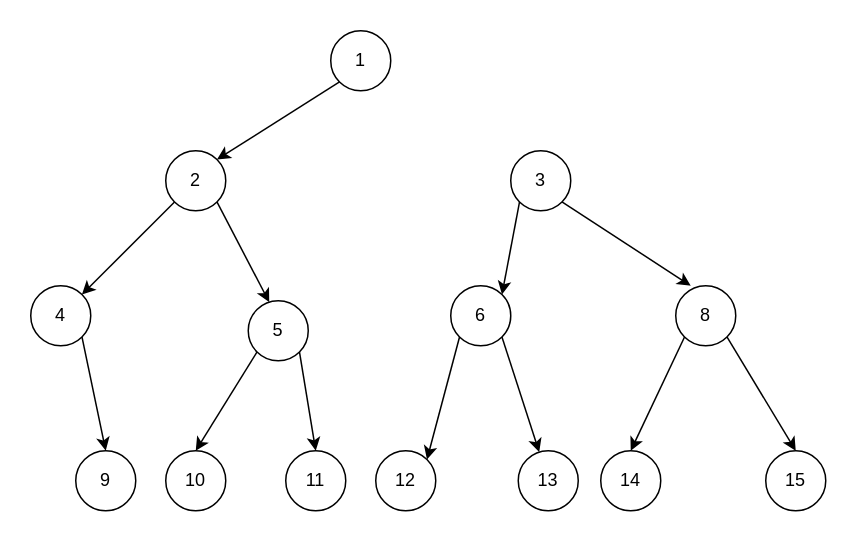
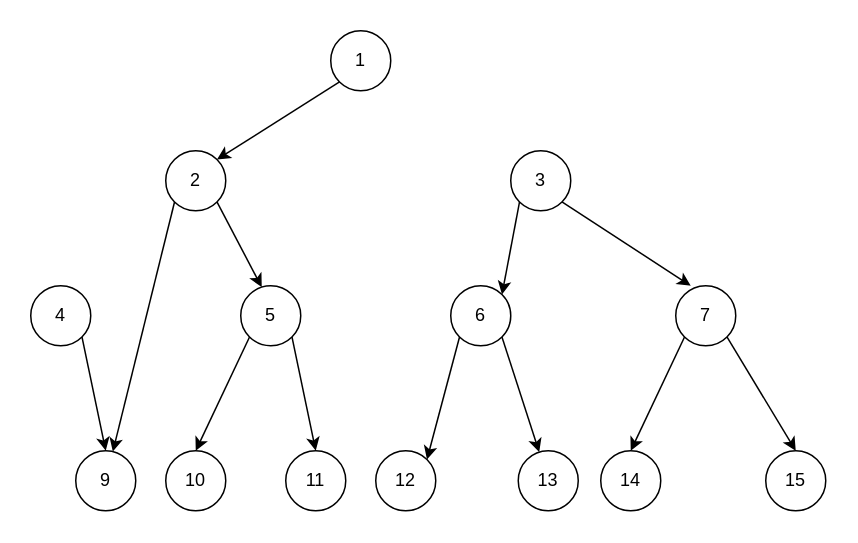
edge "2" -> "4": now "2" -> "9"
node "8": label "8" -> "7"
node "5": moved (278, 331) -> (271, 316)
